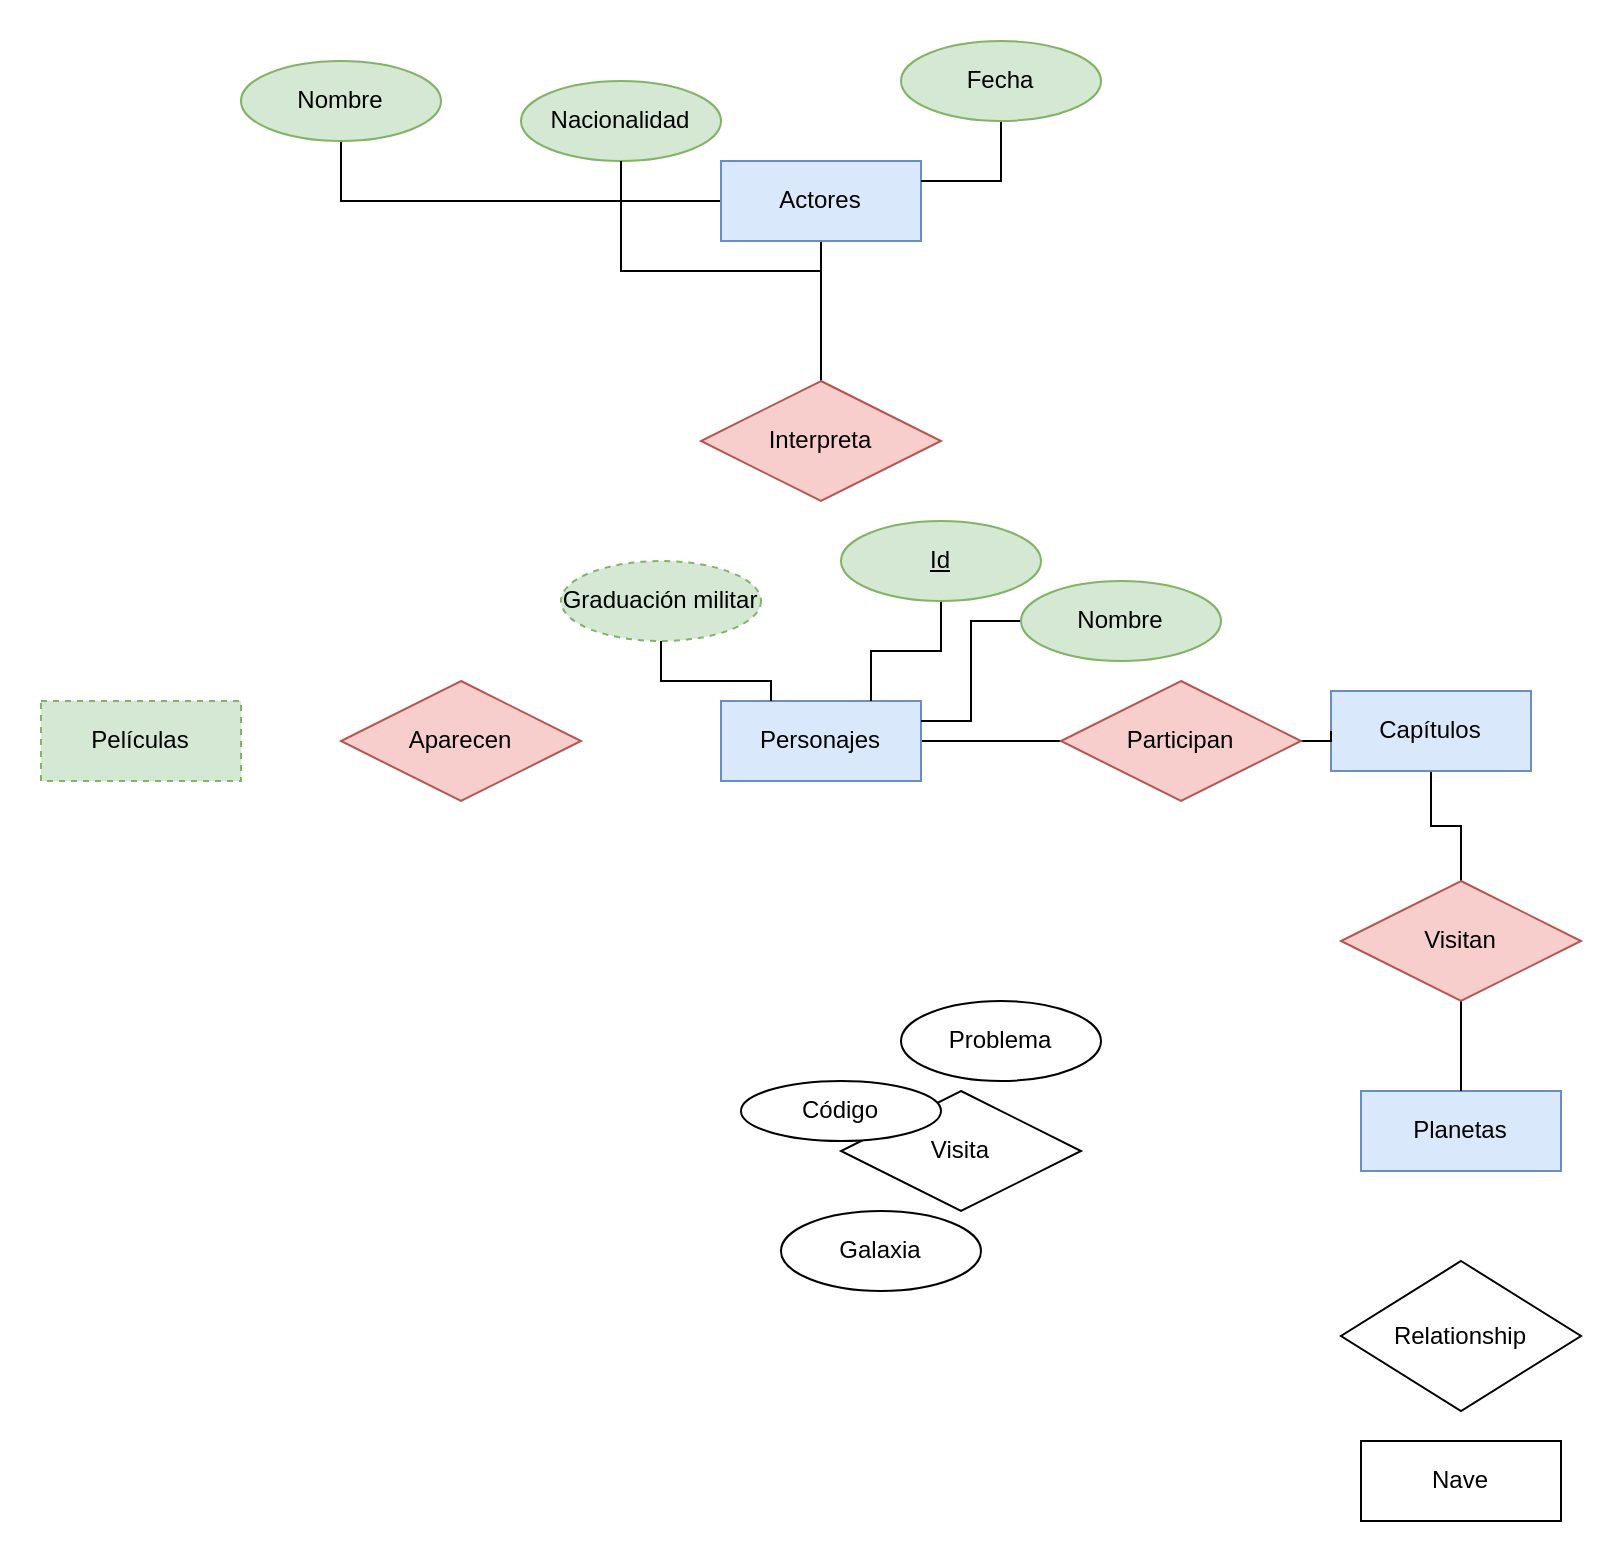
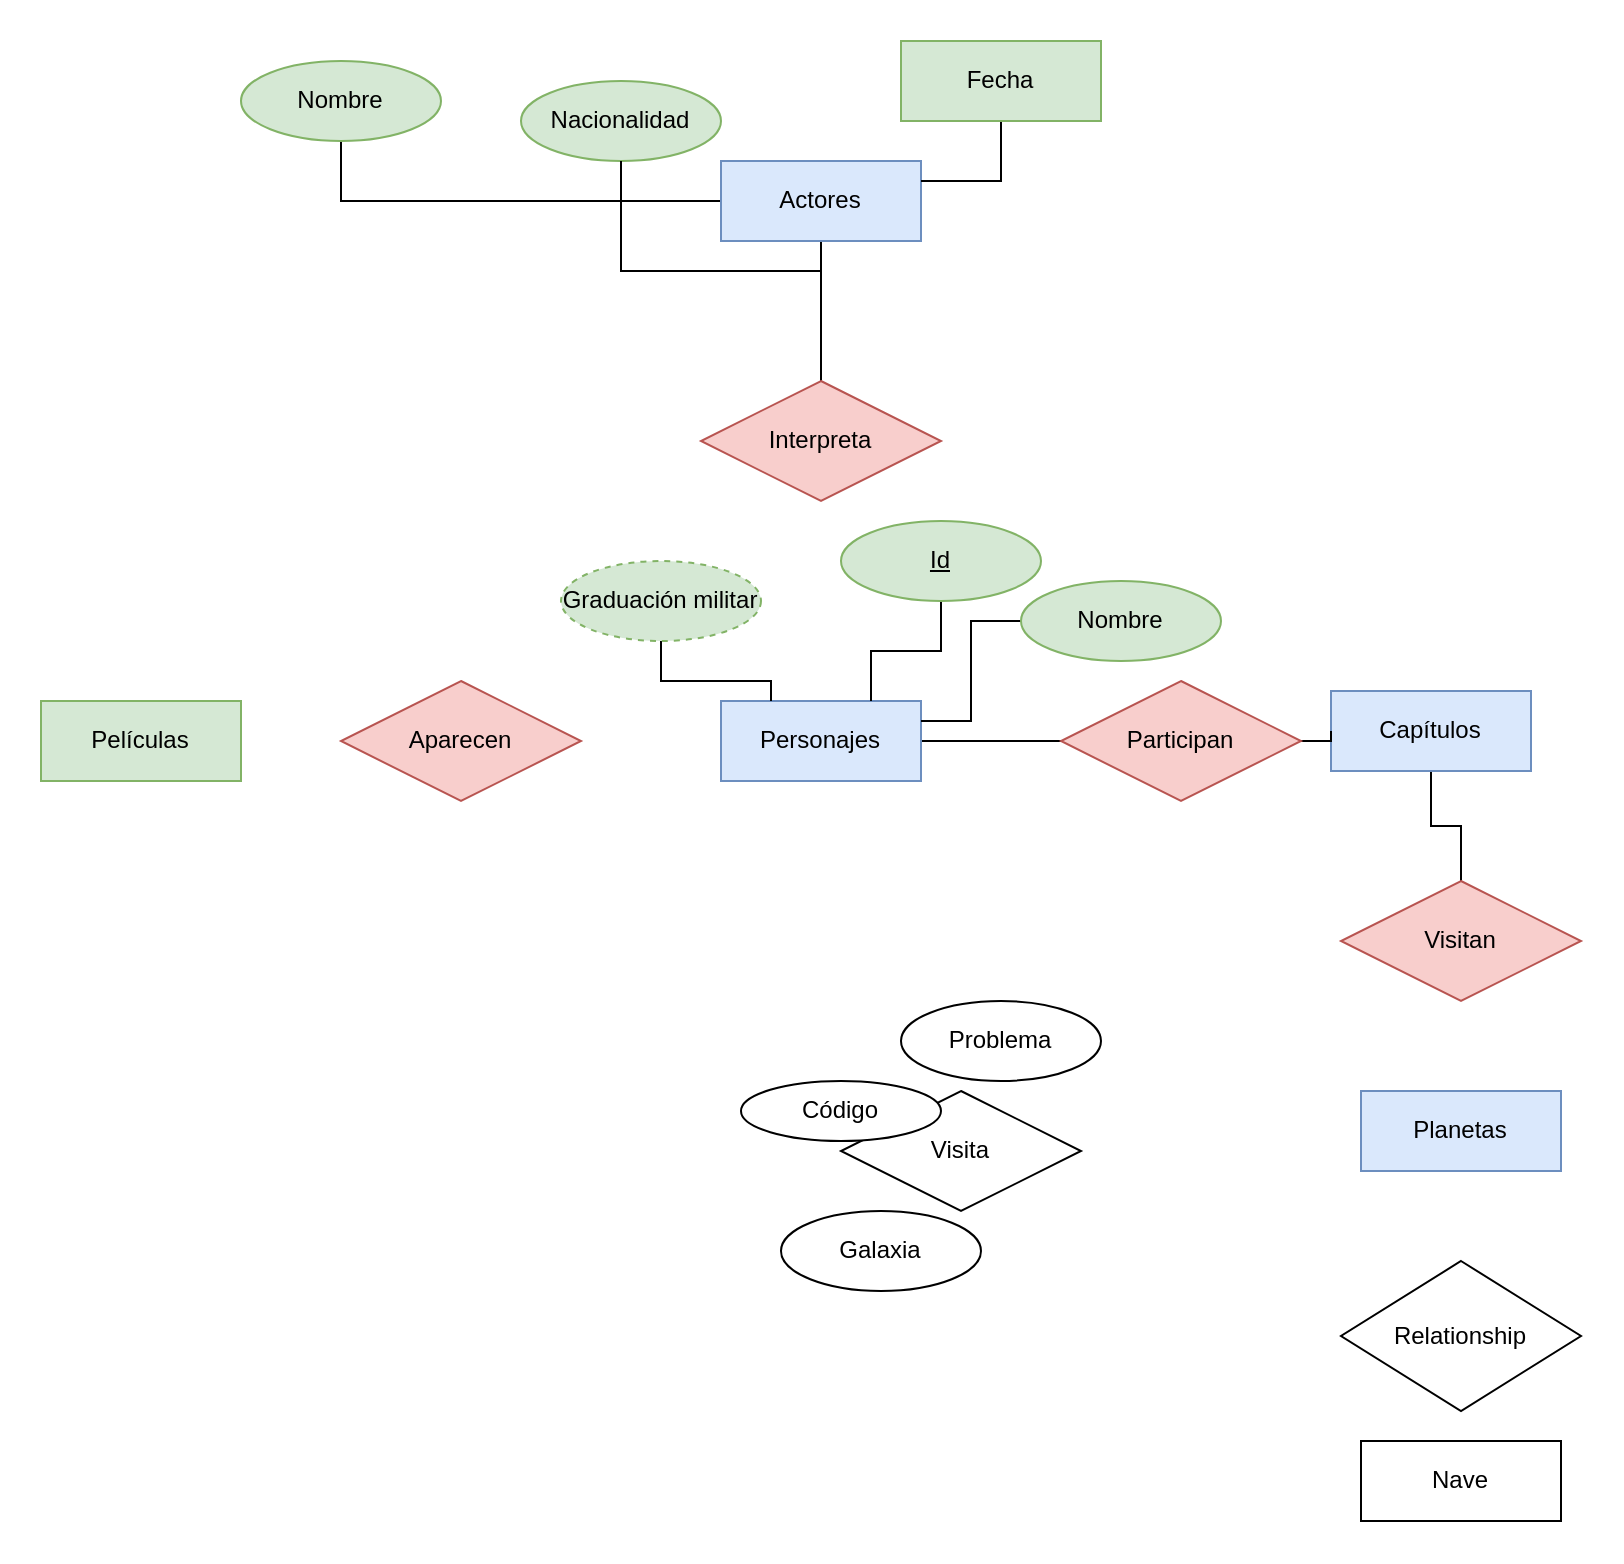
node "Fecha": shape ellipse -> rectangle
node "Películas": style dashed -> solid
edge "Visitan" -- "Planetas": removed
